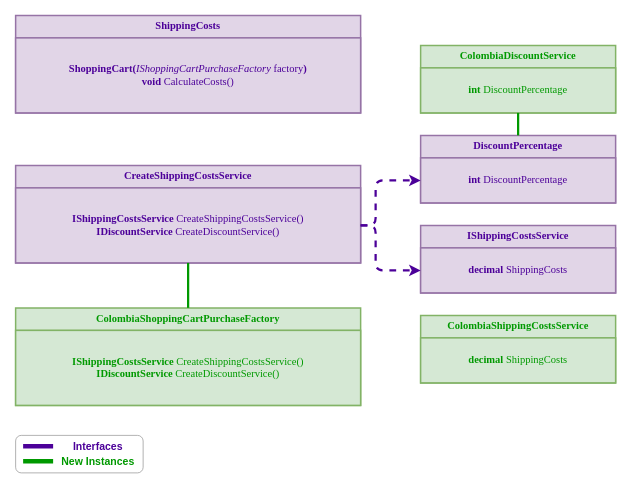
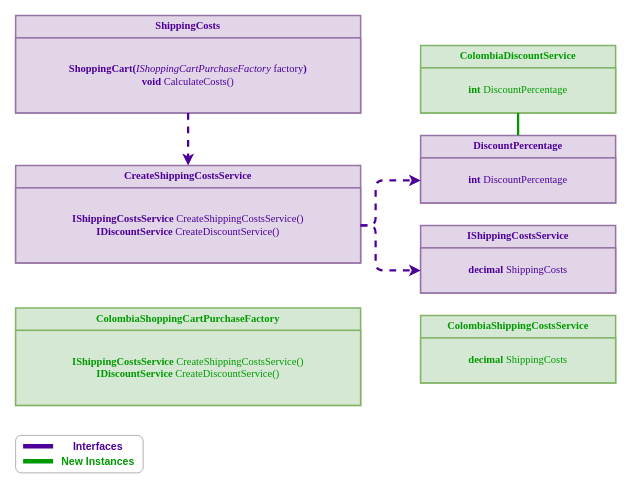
edge "ShippingCosts" -> "CreateShippingCostsService": added
edge "CreateShippingCostsService" -- "ColombiaShoppingCartPurchaseFactory": removed
